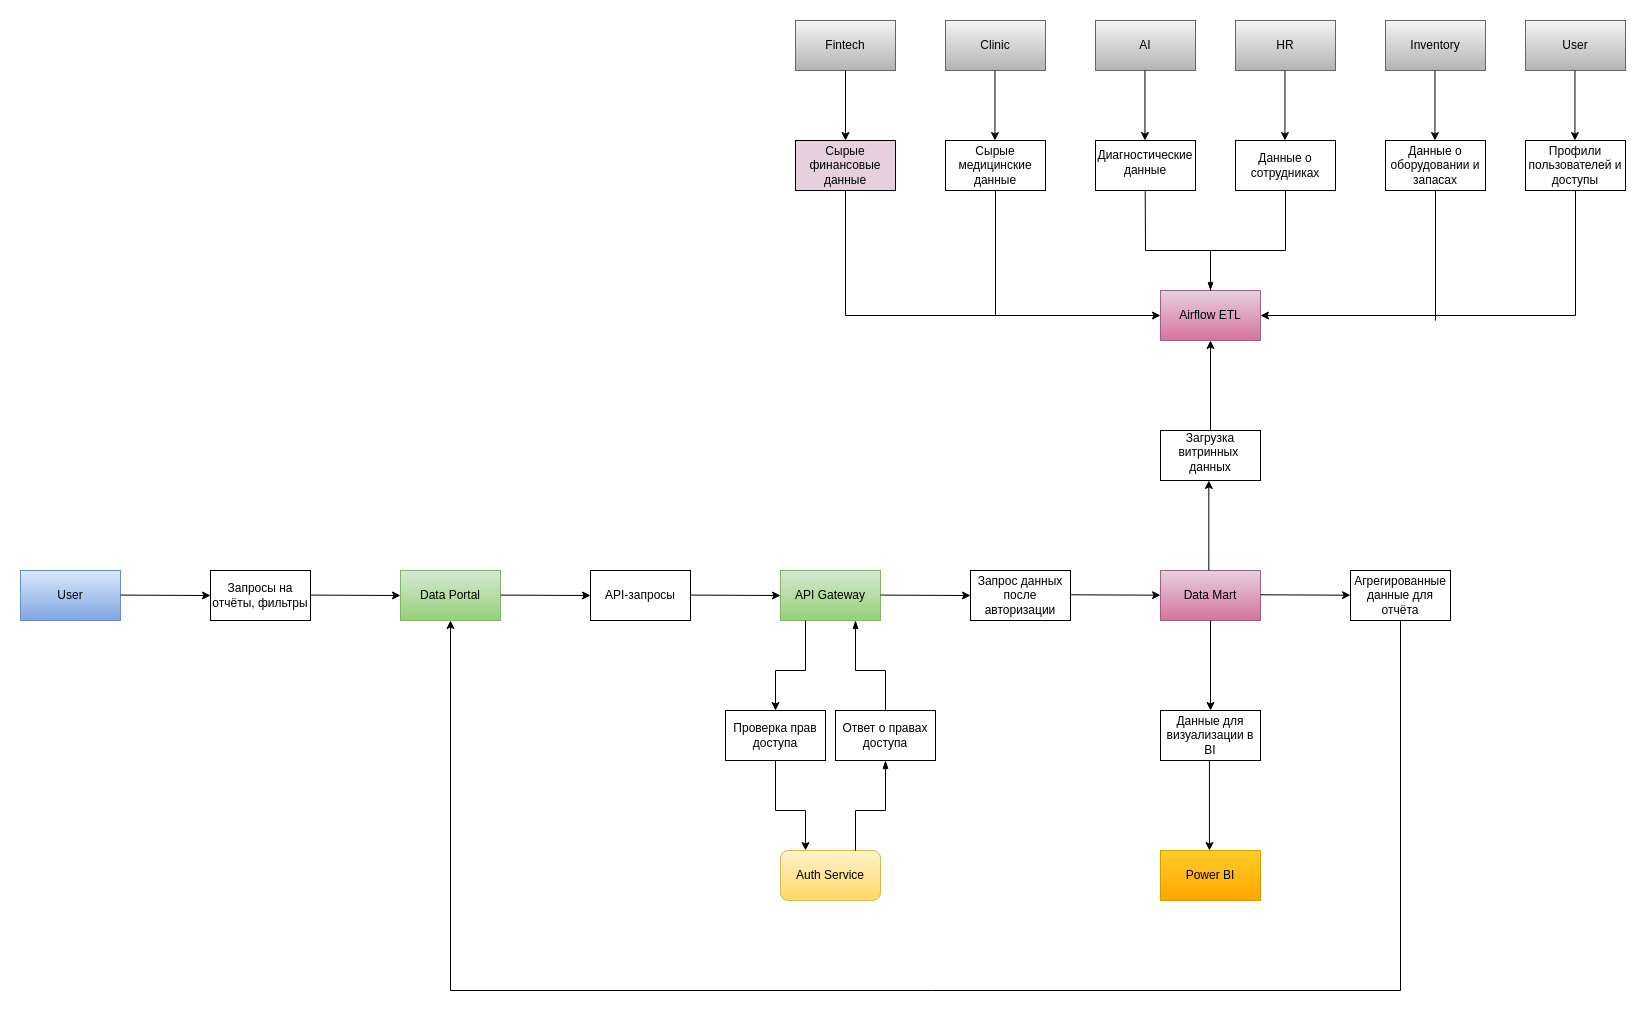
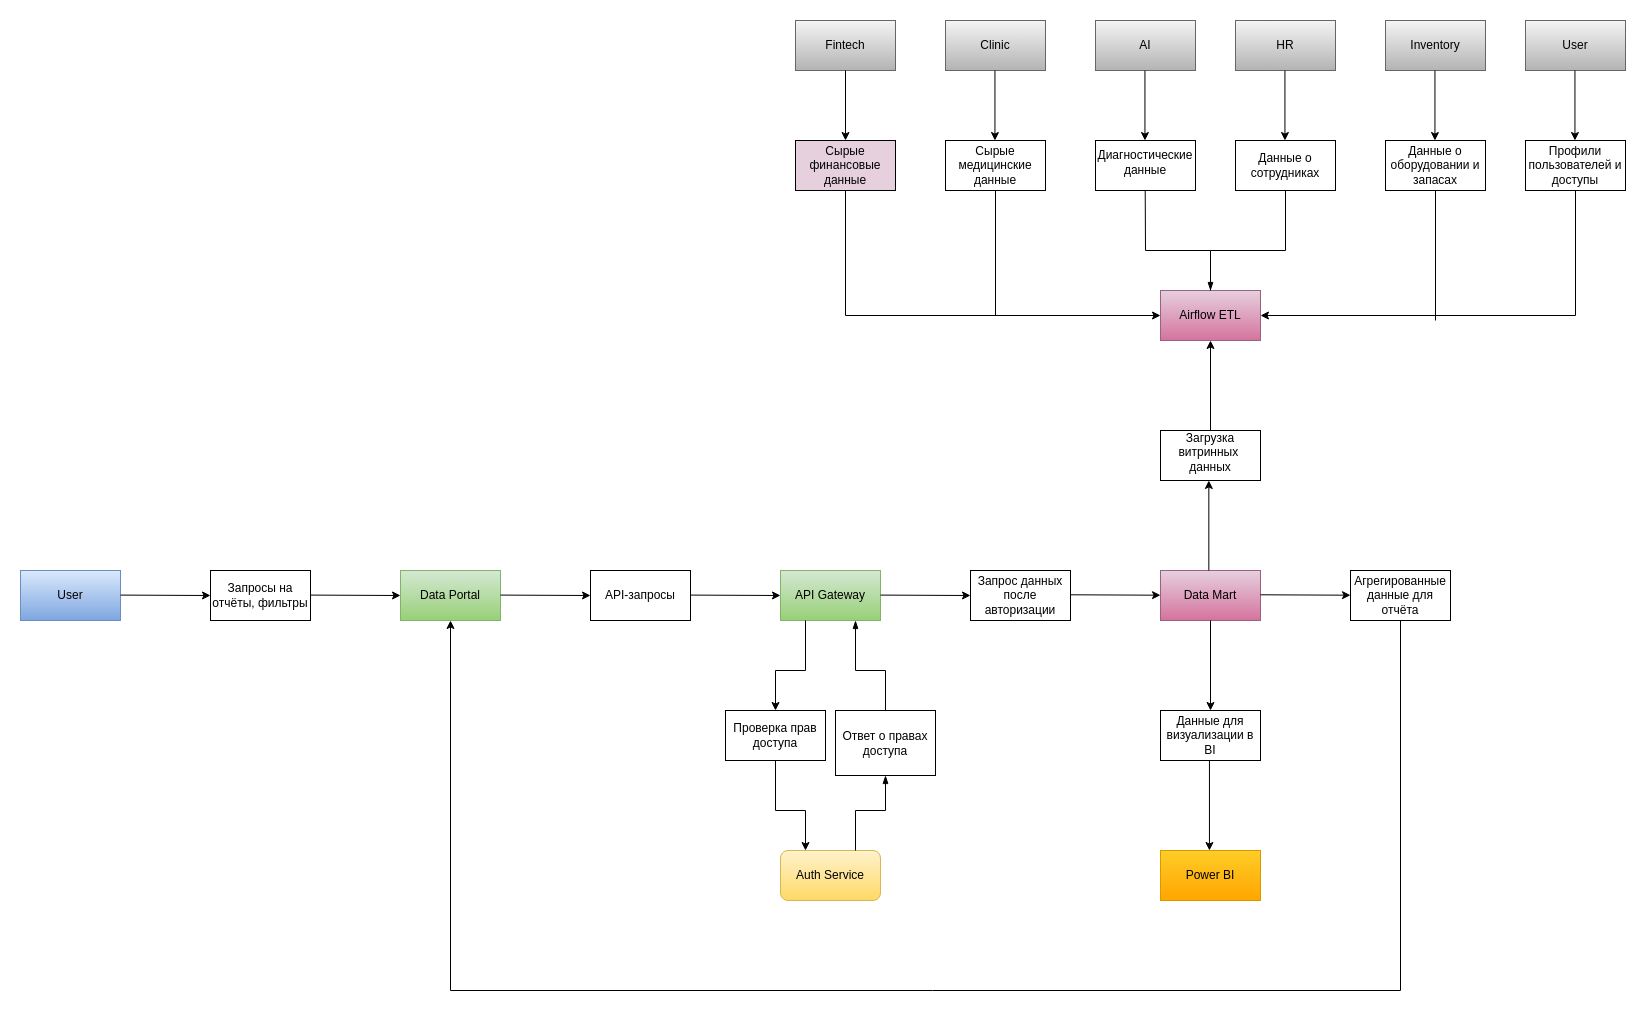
node "Ответ о правах доступа": size 100x50 -> 100x65
